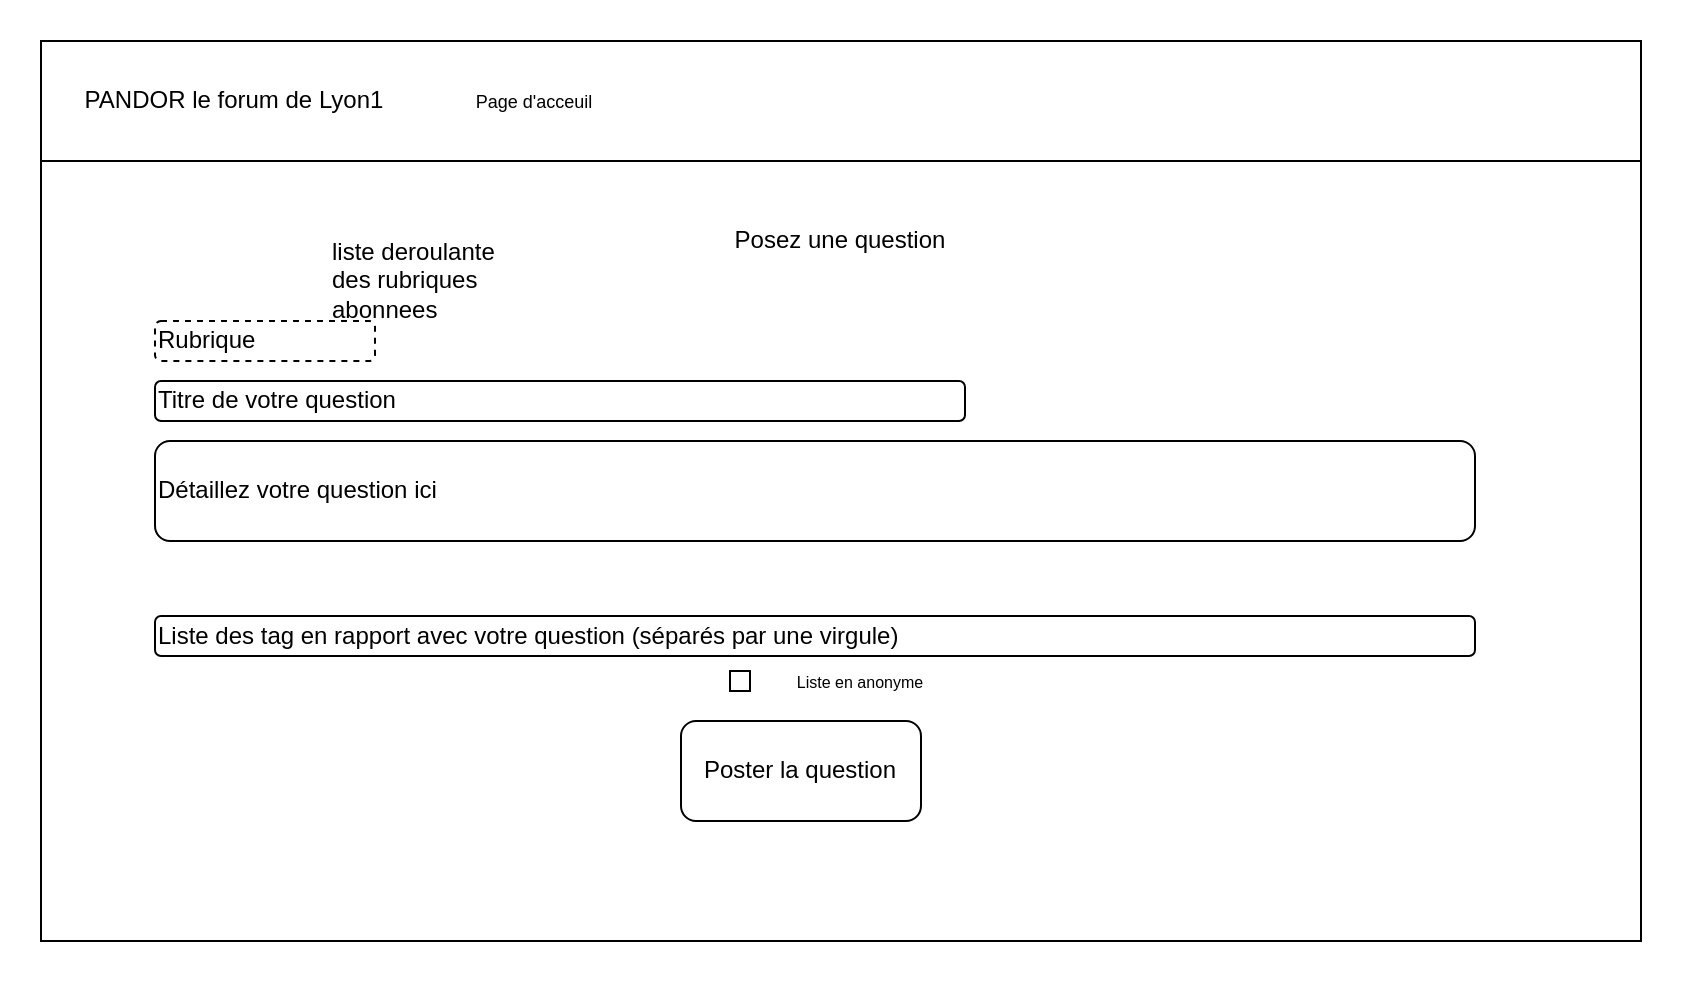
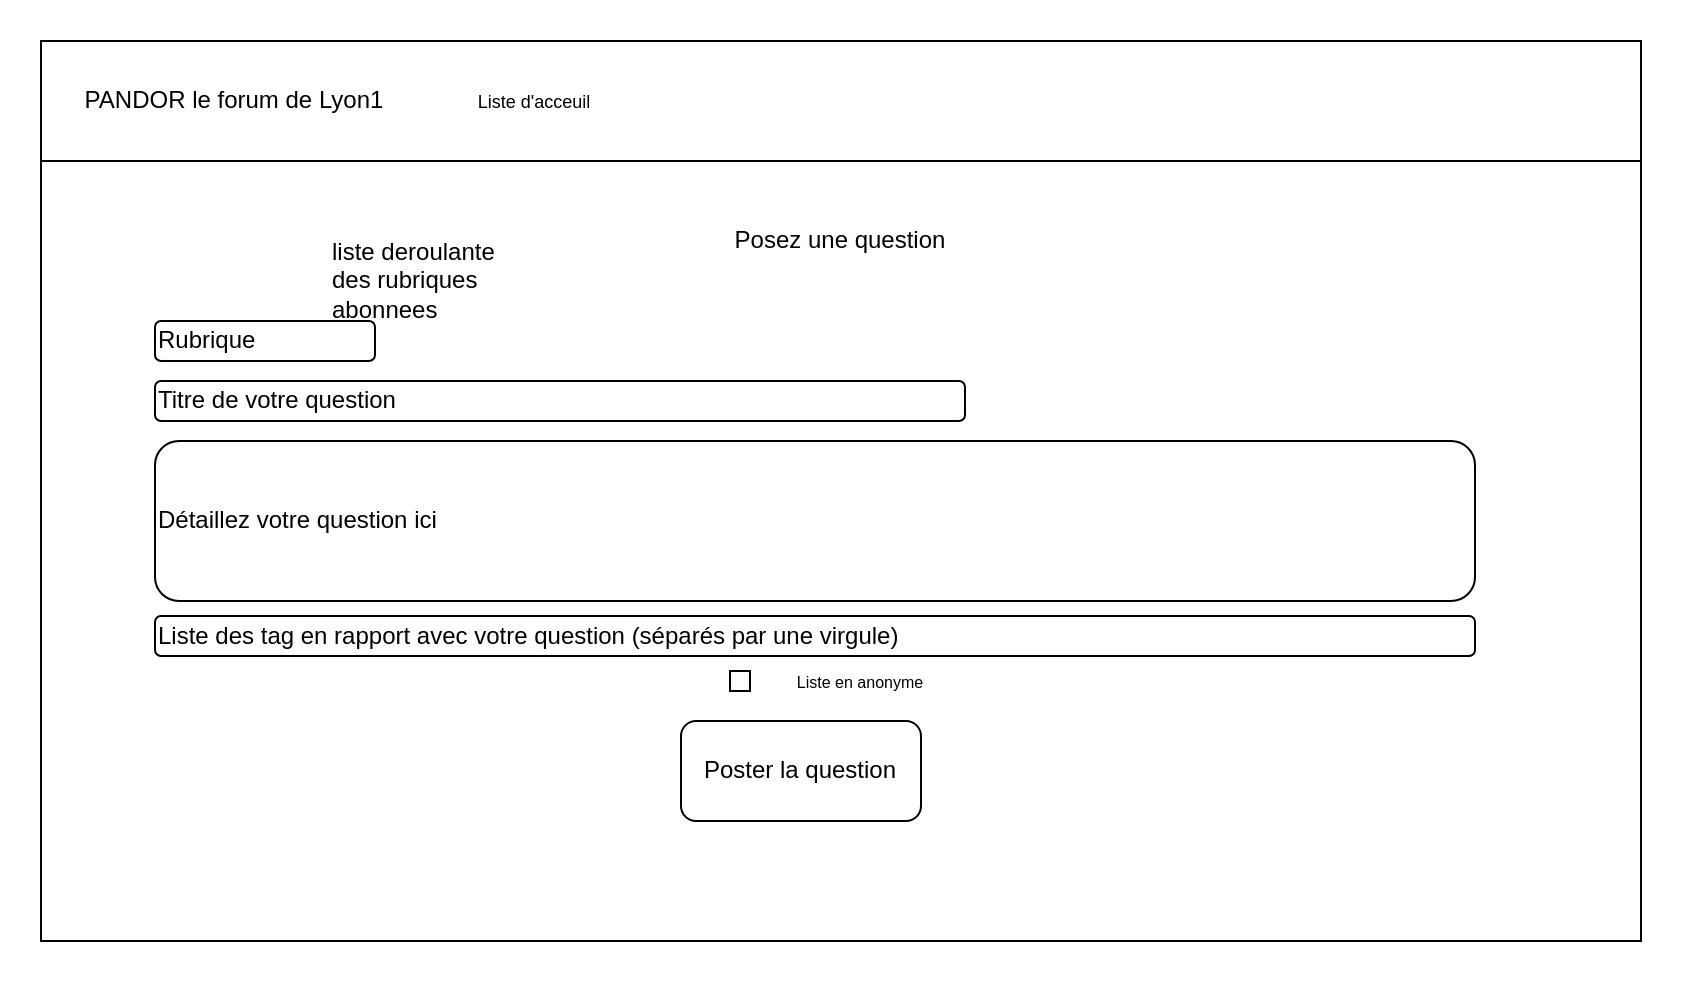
node "Page d'acceuil": label "Page d'acceuil" -> "Liste d'acceuil"
node "Rubrique": style dashed -> solid
node "Détaillez votre question ici": size 1320x100 -> 1320x160
